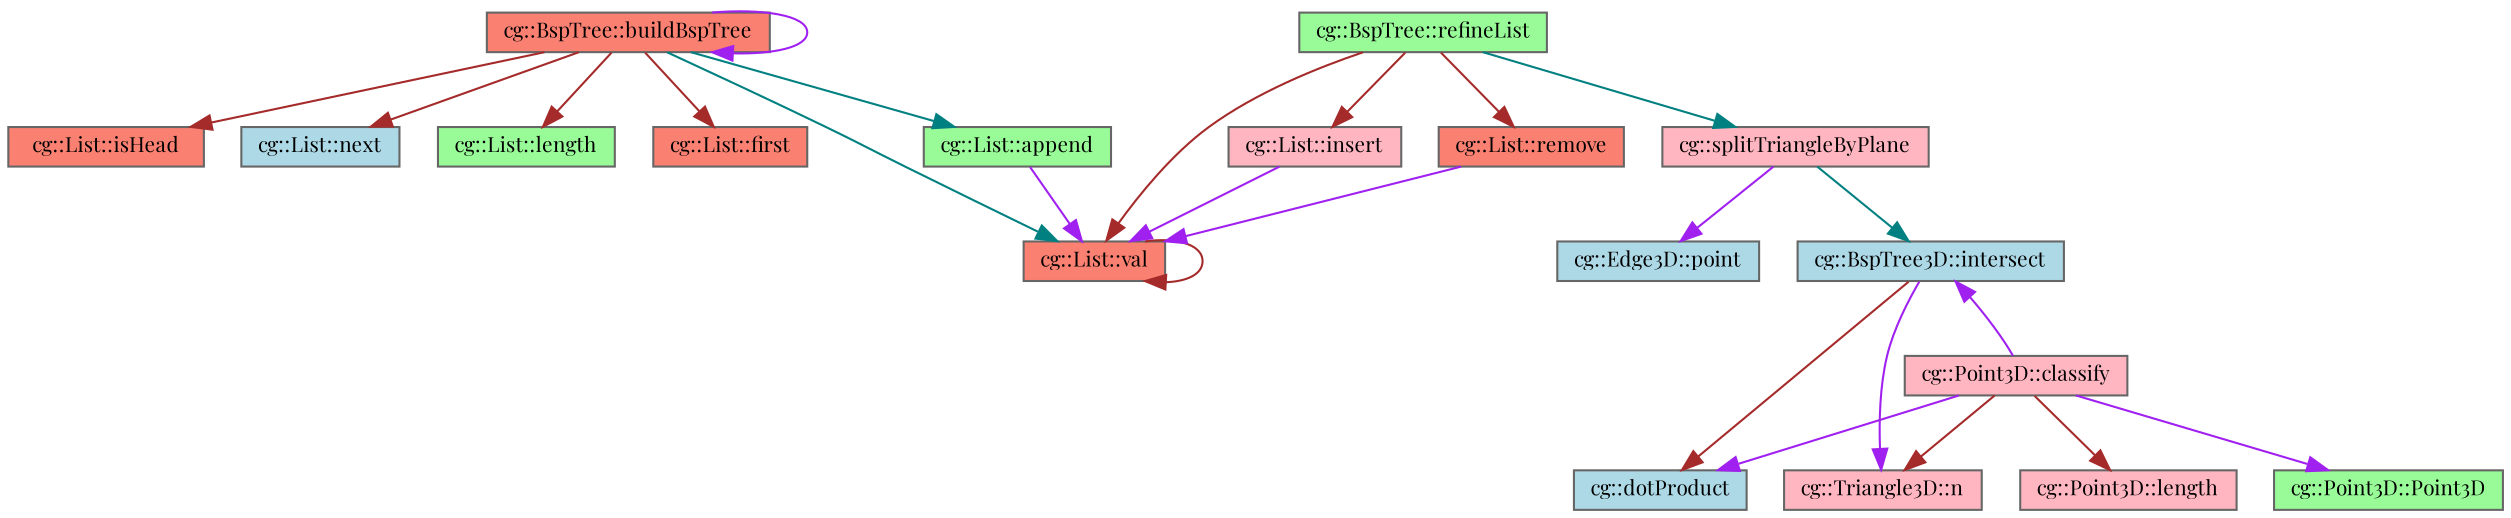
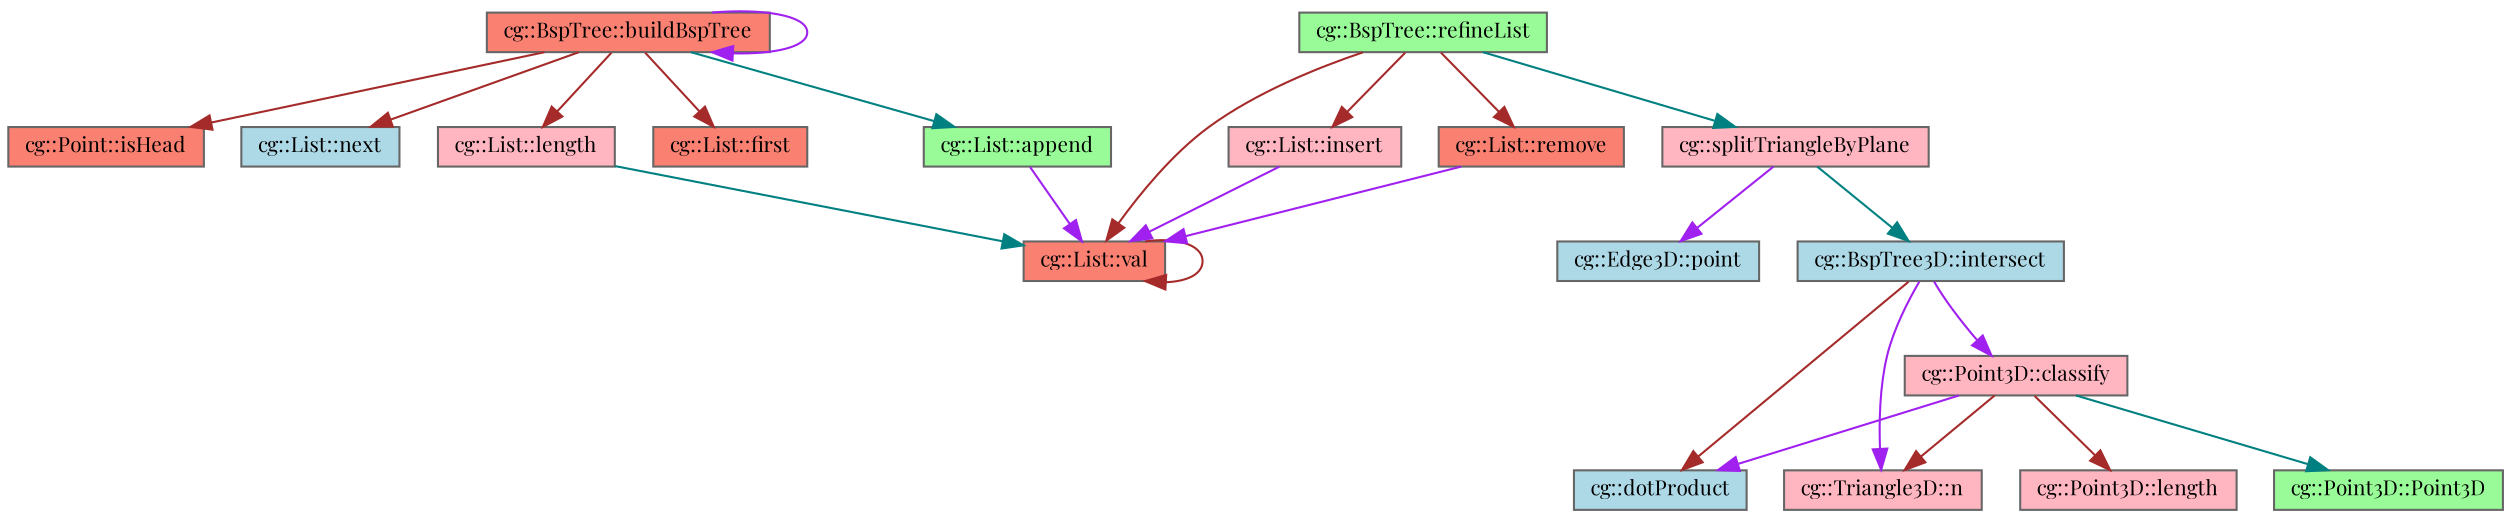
edge "cg::BspTree::buildBspTree" -> "cg::List::val": now "cg::List::length" -> "cg::List::val"
node "cg::List::isHead": label "cg::List::isHead" -> "cg::Point::isHead"
node "cg::List::length": fillcolor palegreen -> lightpink
edge "cg::Point3D::classify" -> "cg::BspTree3D::intersect": reversed
edge "cg::Point3D::classify" -> "cg::Point3D::Point3D": color purple -> teal
